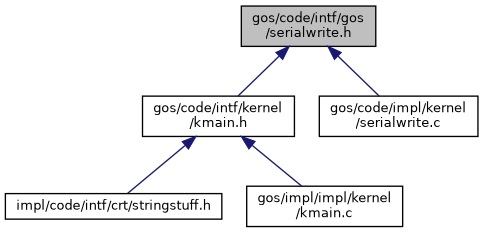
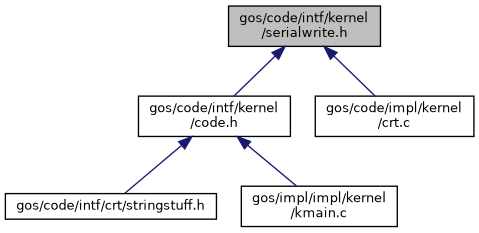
node "gos/code/intf/gos /serialwrite.h": label "gos/code/intf/gos /serialwrite.h" -> "gos/code/intf/kernel /serialwrite.h"
node "gos/code/intf/kernel /kmain.h": label "gos/code/intf/kernel /kmain.h" -> "gos/code/intf/kernel /code.h"
node "gos/code/impl/kernel /serialwrite.c": label "gos/code/impl/kernel /serialwrite.c" -> "gos/code/impl/kernel /crt.c"
node "impl/code/intf/crt/stringstuff.h": label "impl/code/intf/crt/stringstuff.h" -> "gos/code/intf/crt/stringstuff.h"
